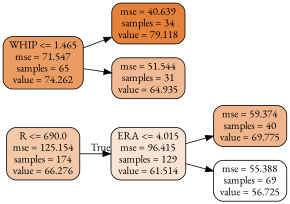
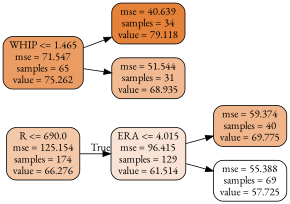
node "WHIP <= 1.465 mse = 71.547 samples = 65 value = 74.262": label "WHIP <= 1.465 mse = 71.547 samples = 65 value = 74.262" -> "WHIP <= 1.465 mse = 71.547 samples = 65 value = 75.262"
node "mse = 51.544 samples = 31 value = 64.935": label "mse = 51.544 samples = 31 value = 64.935" -> "mse = 51.544 samples = 31 value = 68.935"
node "mse = 55.388 samples = 69 value = 56.725": label "mse = 55.388 samples = 69 value = 56.725" -> "mse = 55.388 samples = 69 value = 57.725"
